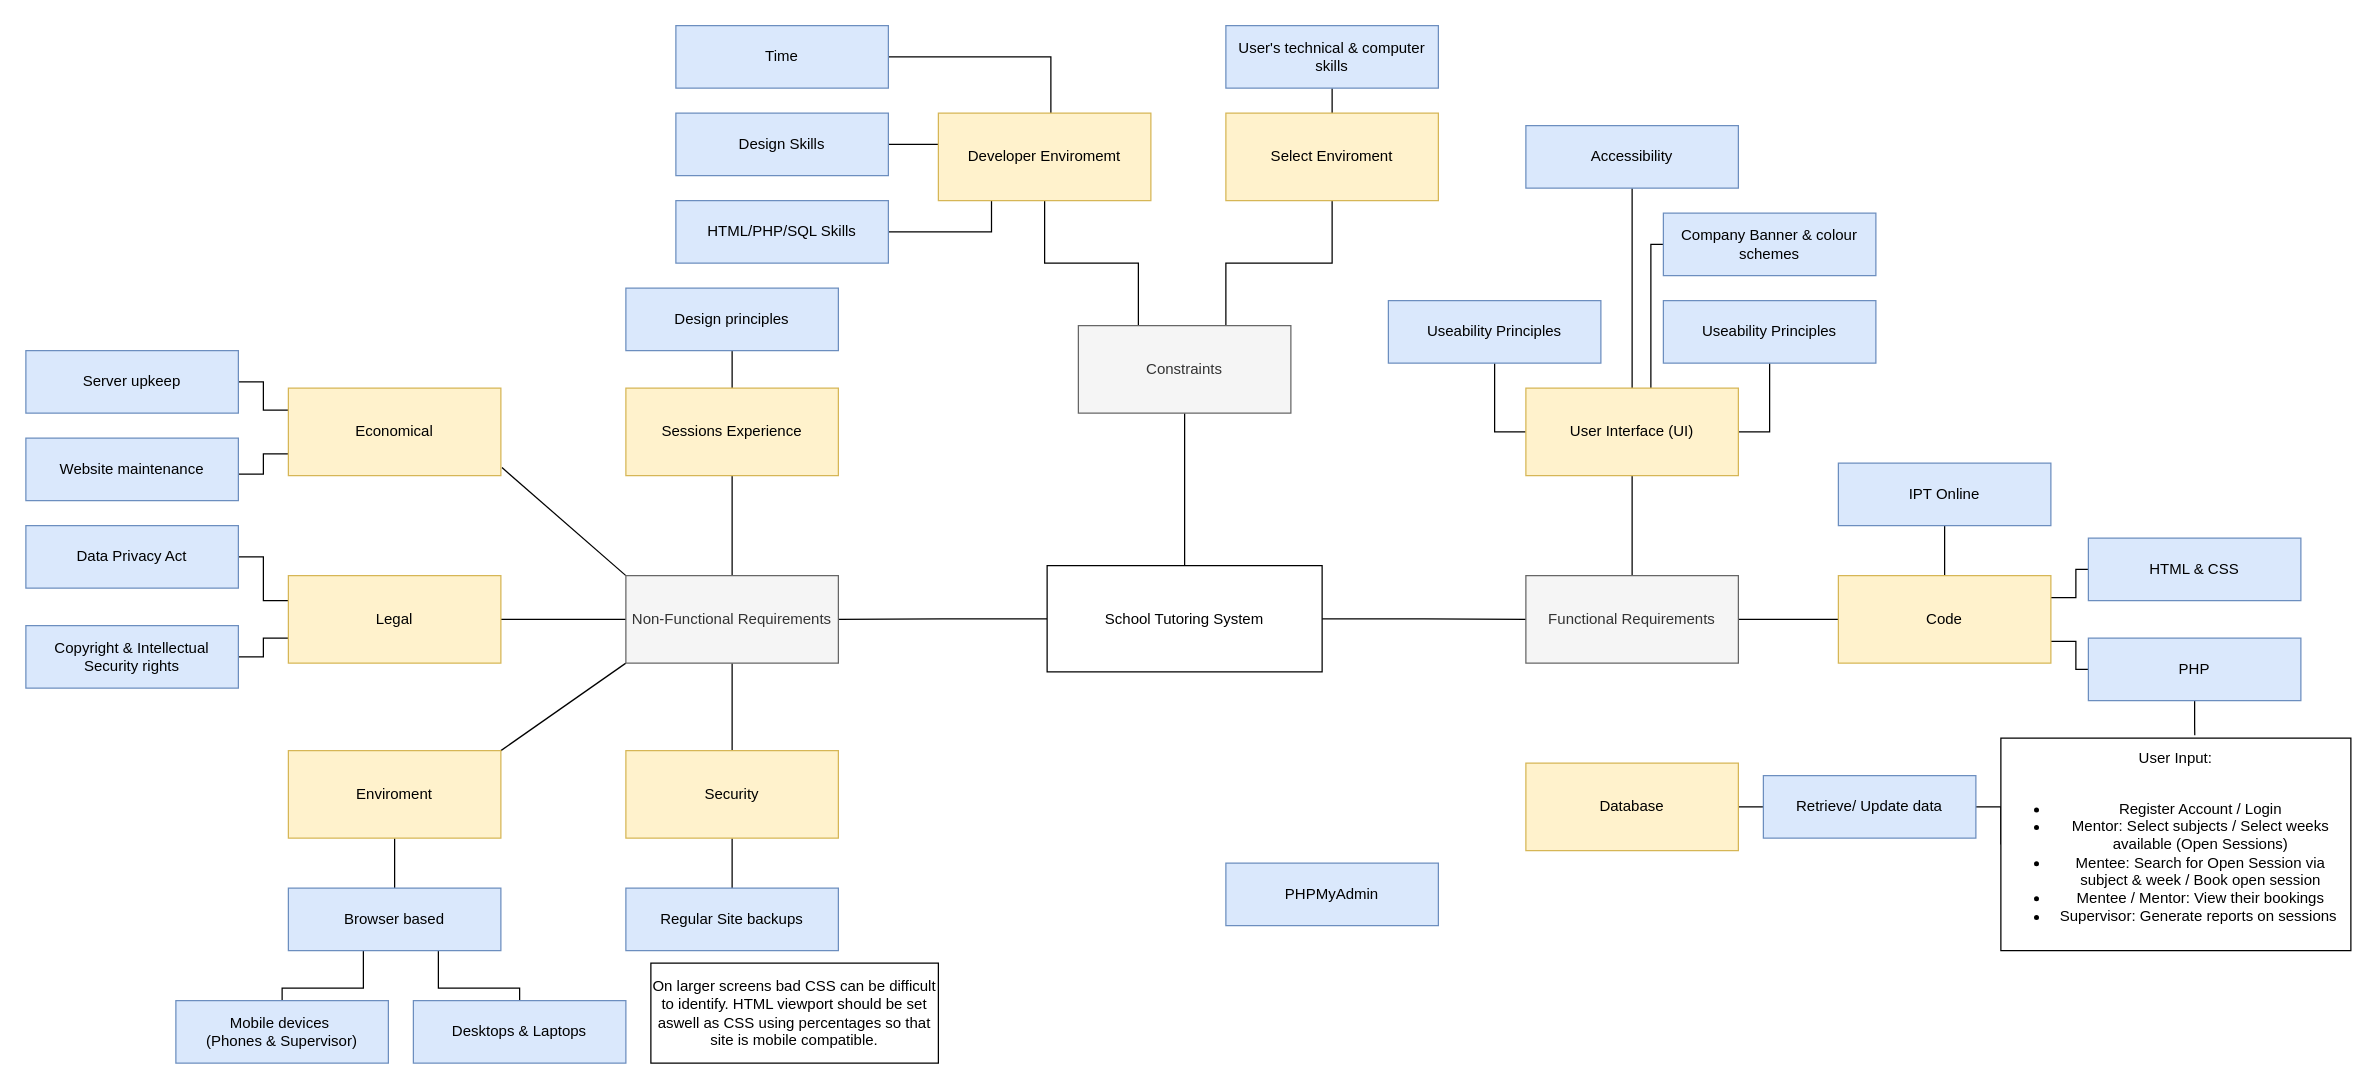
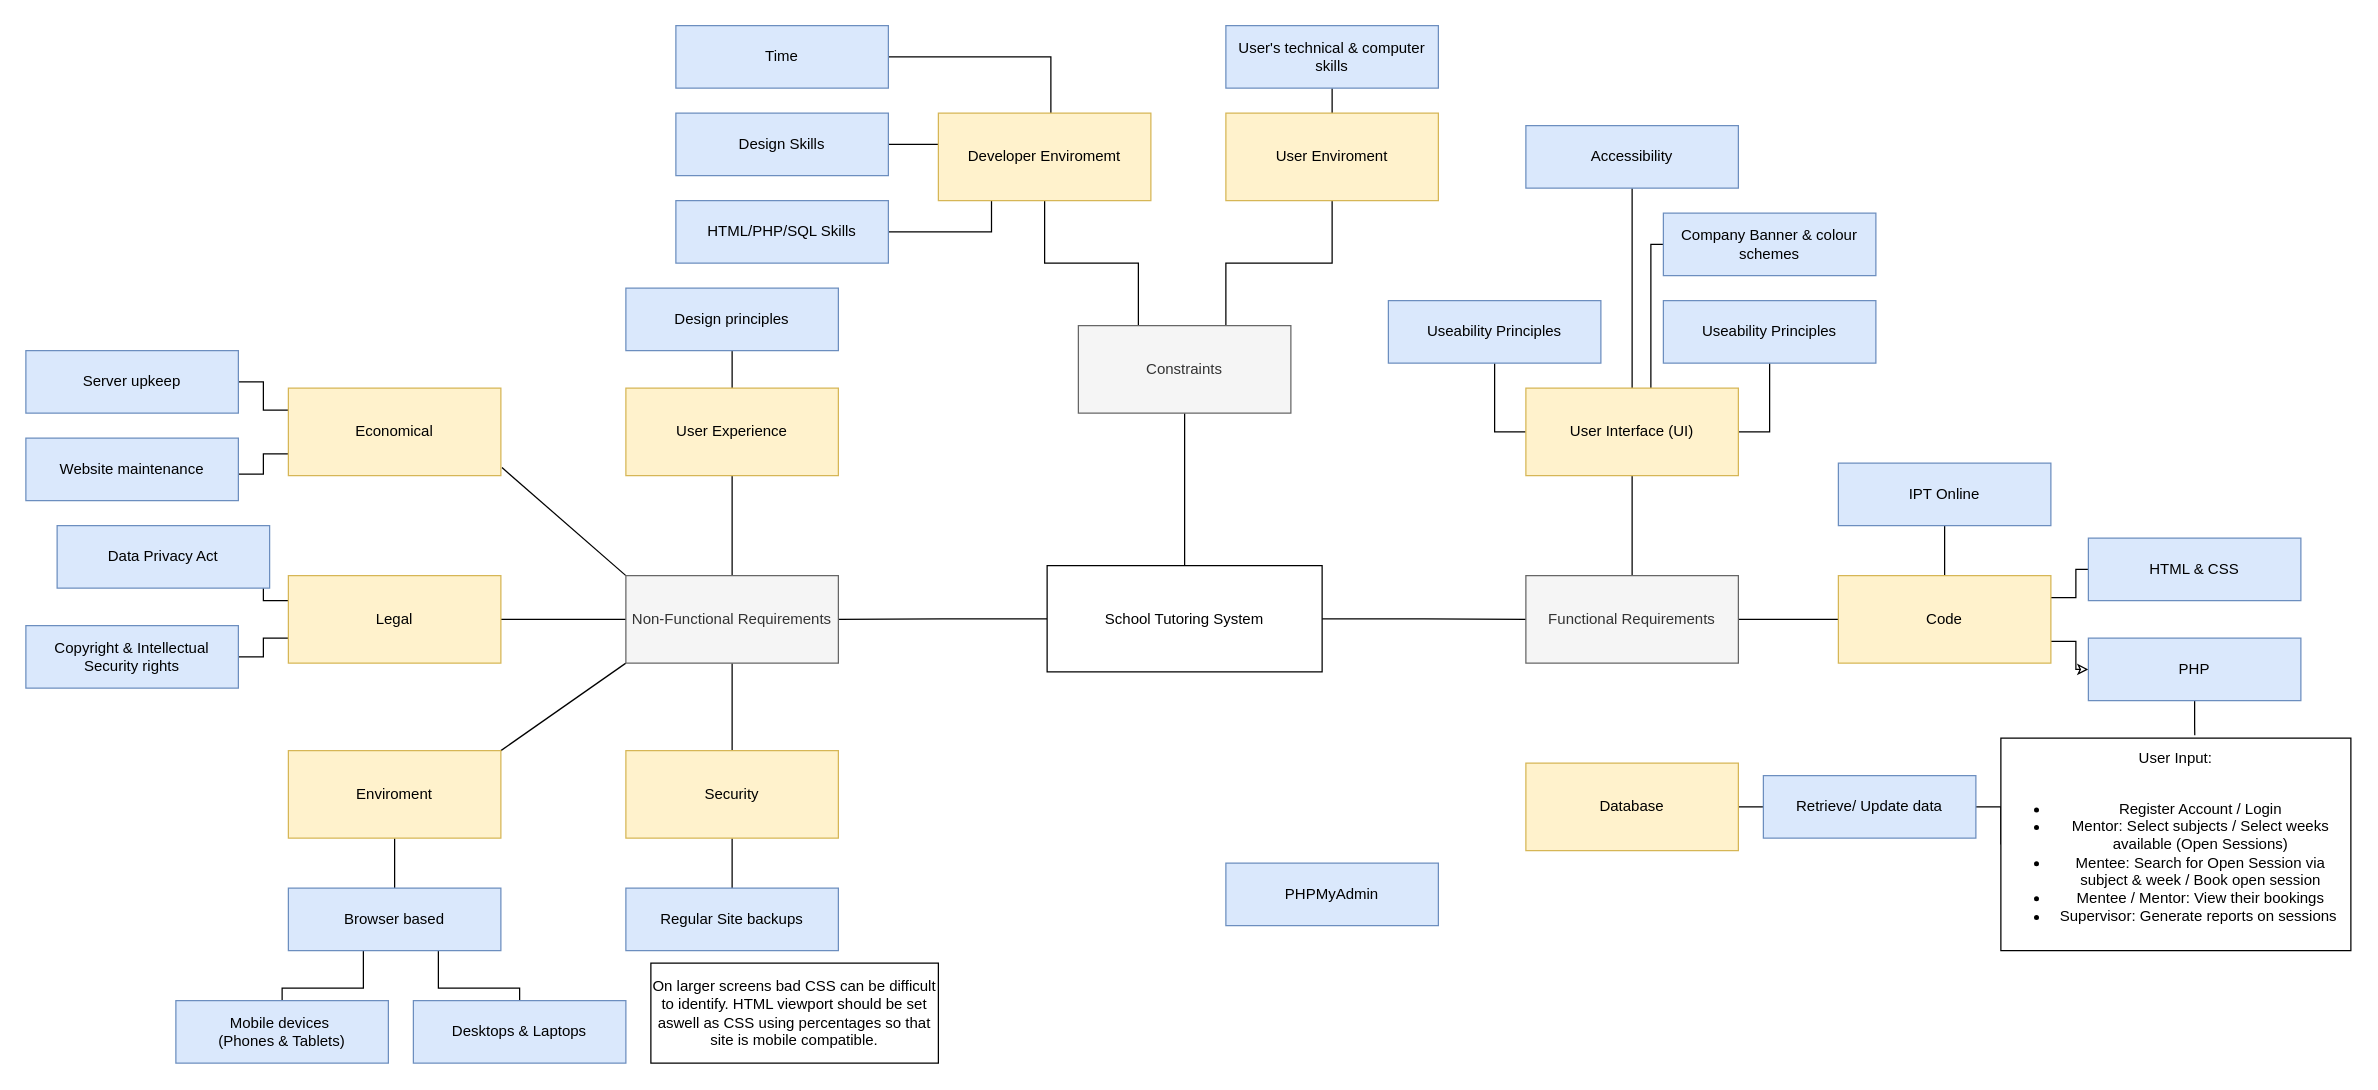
node "Select Enviroment": label "Select Enviroment" -> "User Enviroment"
node "Sessions Experience": label "Sessions Experience" -> "User Experience"
node "Data Privacy Act": moved (132, 557) -> (163, 557)
edge "Code" -- "PHP": arrowhead none -> classic
node "Mobile devices (Phones & Supervisor)": label "Mobile devices (Phones & Supervisor)" -> "Mobile devices (Phones & Tablets)"
